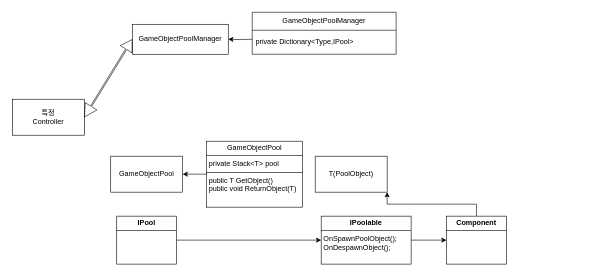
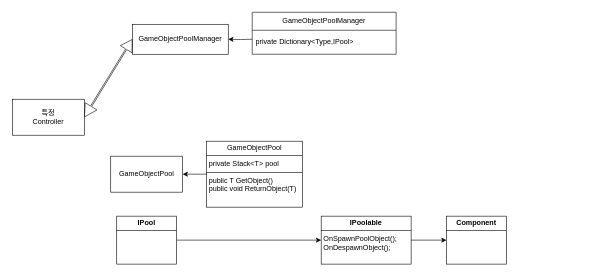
node "T(PoolObject)": removed
edge "Component" -> "T(PoolObject)": removed
